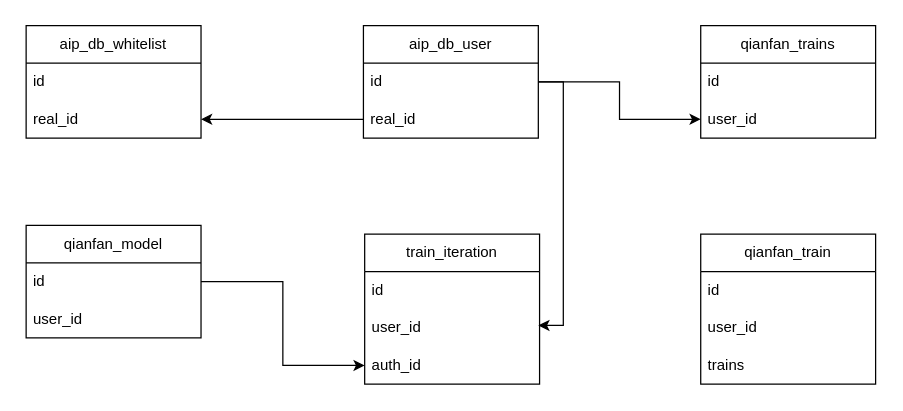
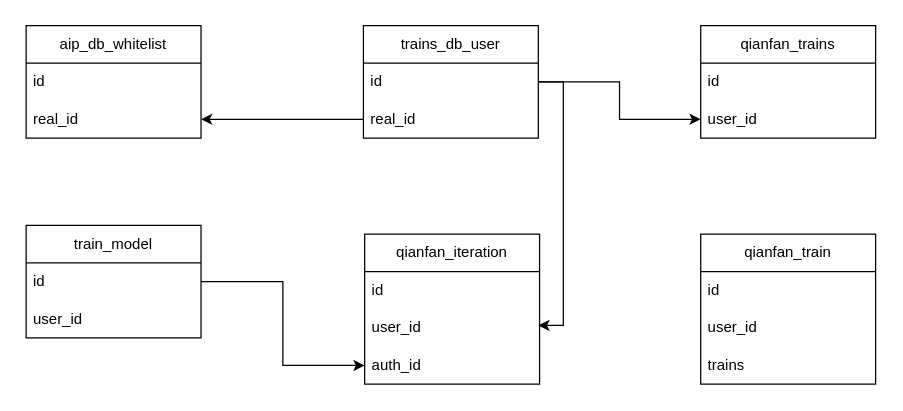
node "aip_db_user": label "aip_db_user" -> "trains_db_user"
node "qianfan_model": label "qianfan_model" -> "train_model"
node "train_iteration": label "train_iteration" -> "qianfan_iteration"
